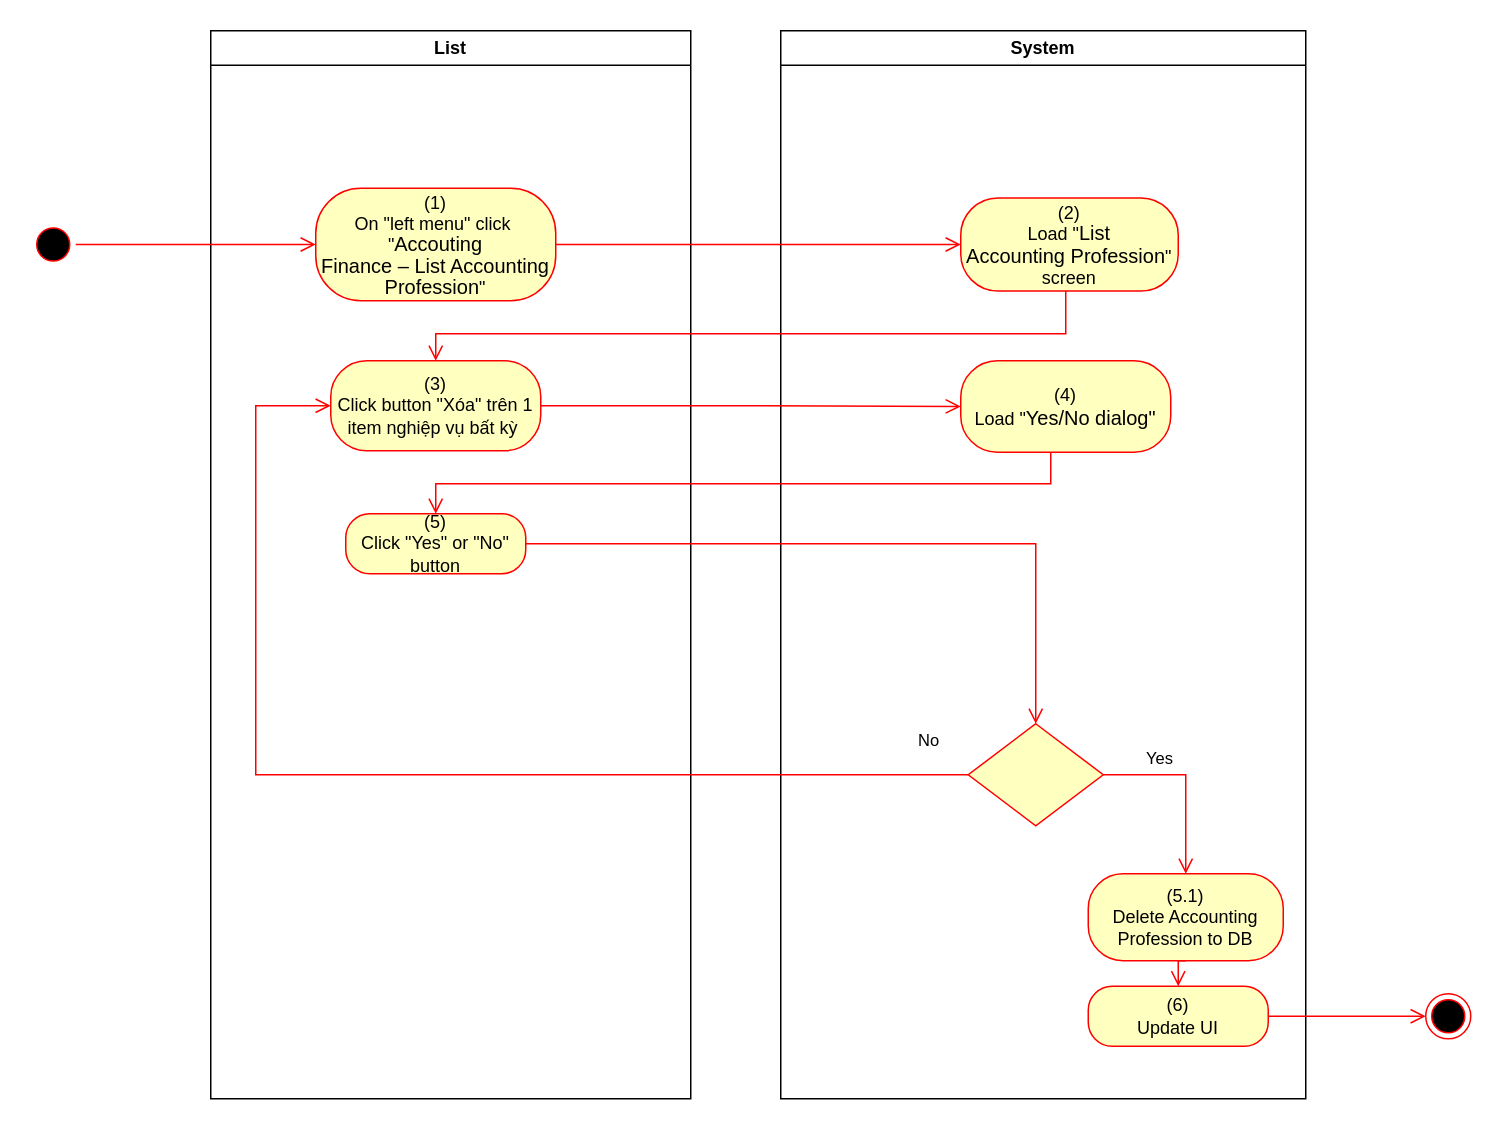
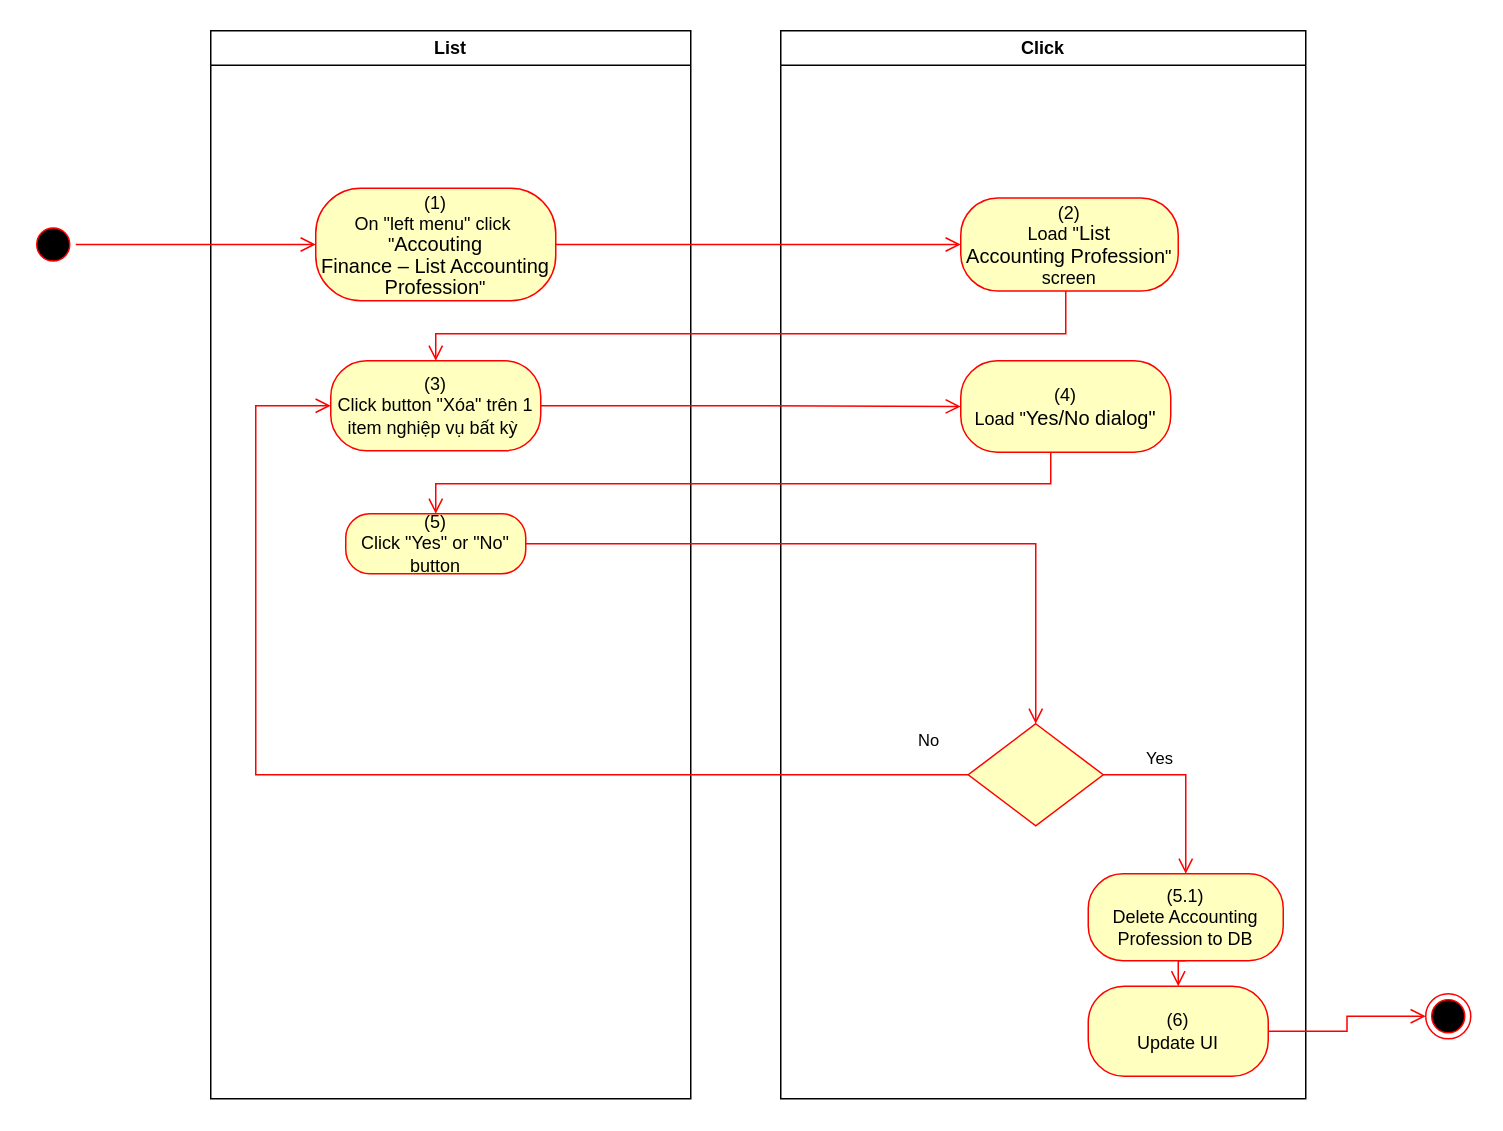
node "System": label "System" -> "Click"
node "(6) Update UI": size 180x60 -> 180x90
